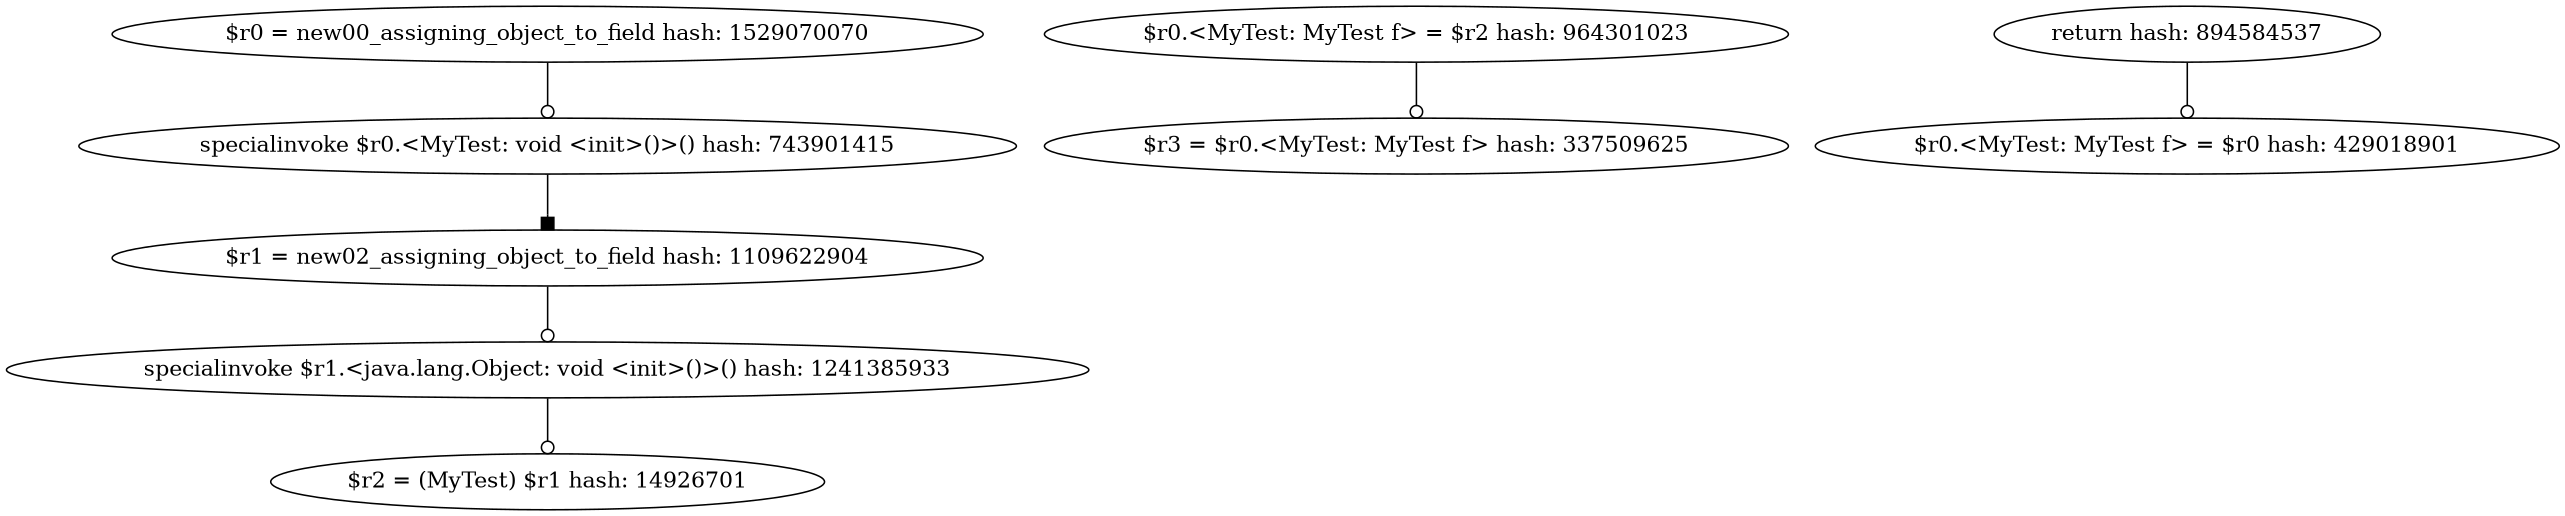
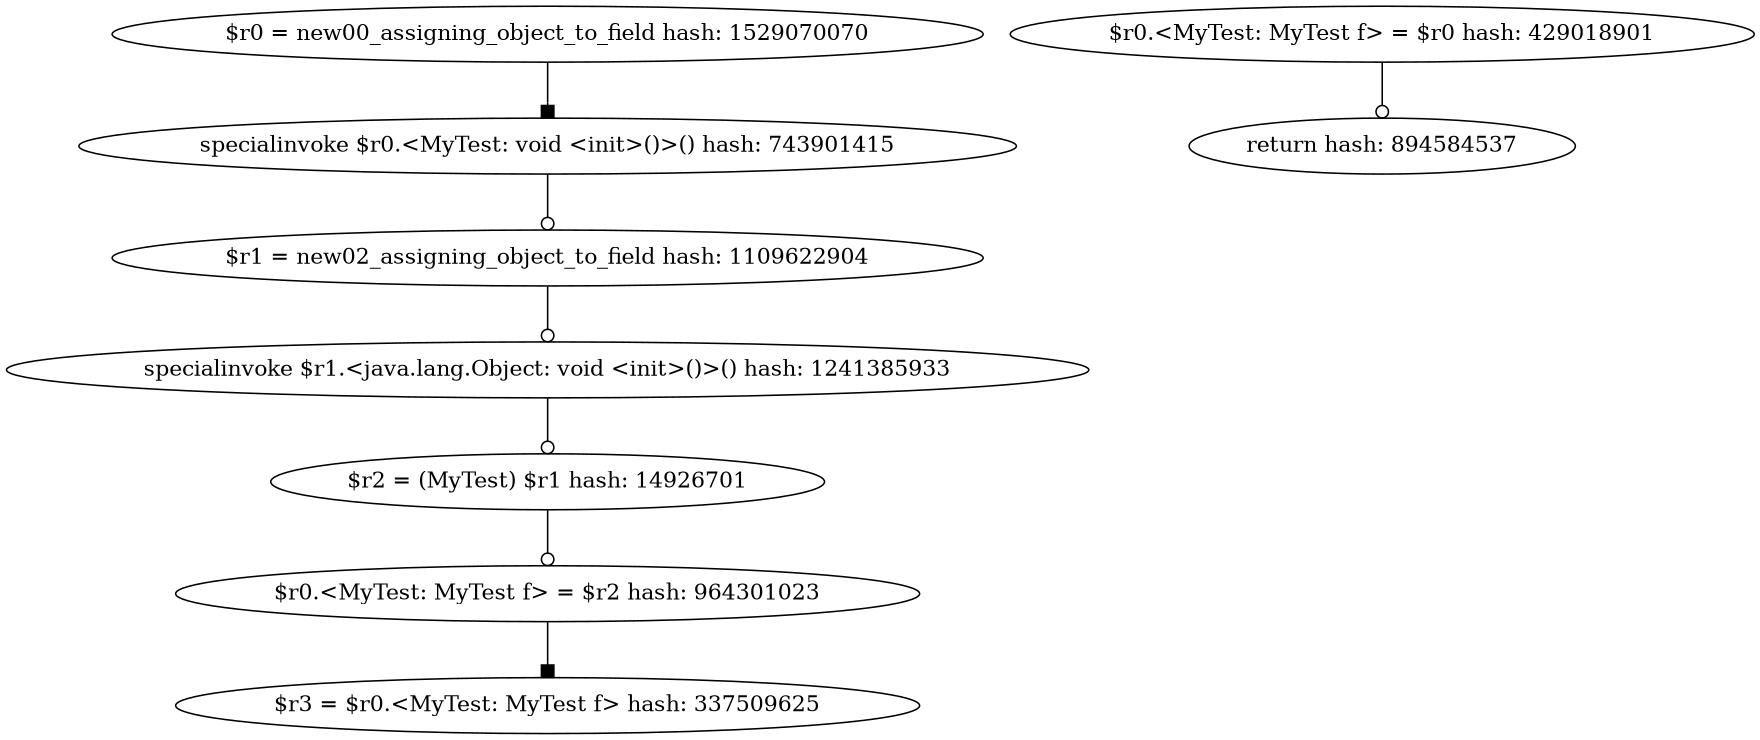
edge "$r0 = new00_assigning_object_to_field hash: 1529070070" -> "specialinvoke $r0.<MyTest: void <init>()>() hash: 743901415": arrowhead odot -> box
edge "$r0.<MyTest: MyTest f> = $r2 hash: 964301023" -> "$r3 = $r0.<MyTest: MyTest f> hash: 337509625": arrowhead odot -> box
edge "return hash: 894584537" -> "$r0.<MyTest: MyTest f> = $r0 hash: 429018901": reversed
edge "specialinvoke $r0.<MyTest: void <init>()>() hash: 743901415" -> "$r1 = new02_assigning_object_to_field hash: 1109622904": arrowhead box -> odot
edge "$r2 = (MyTest) $r1 hash: 14926701" -> "$r0.<MyTest: MyTest f> = $r2 hash: 964301023": added
